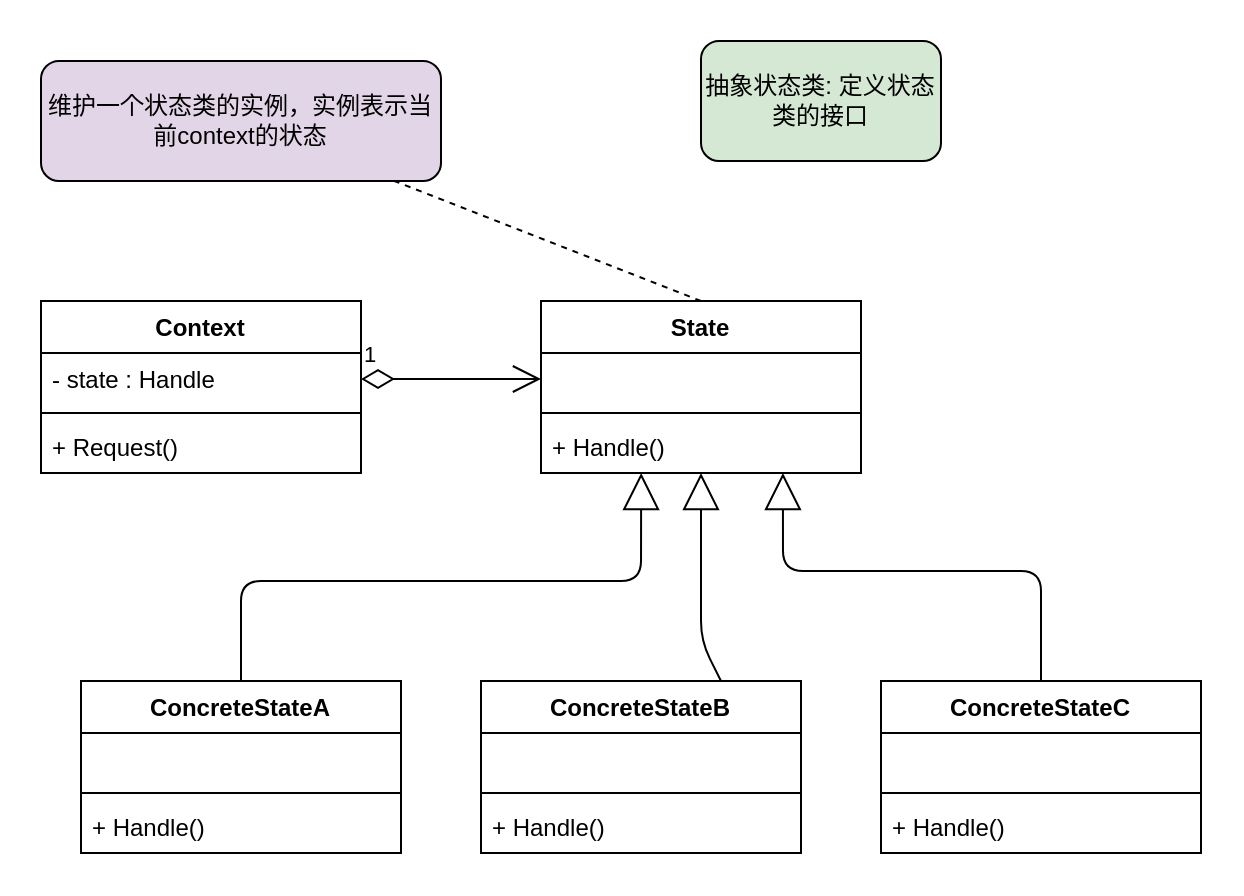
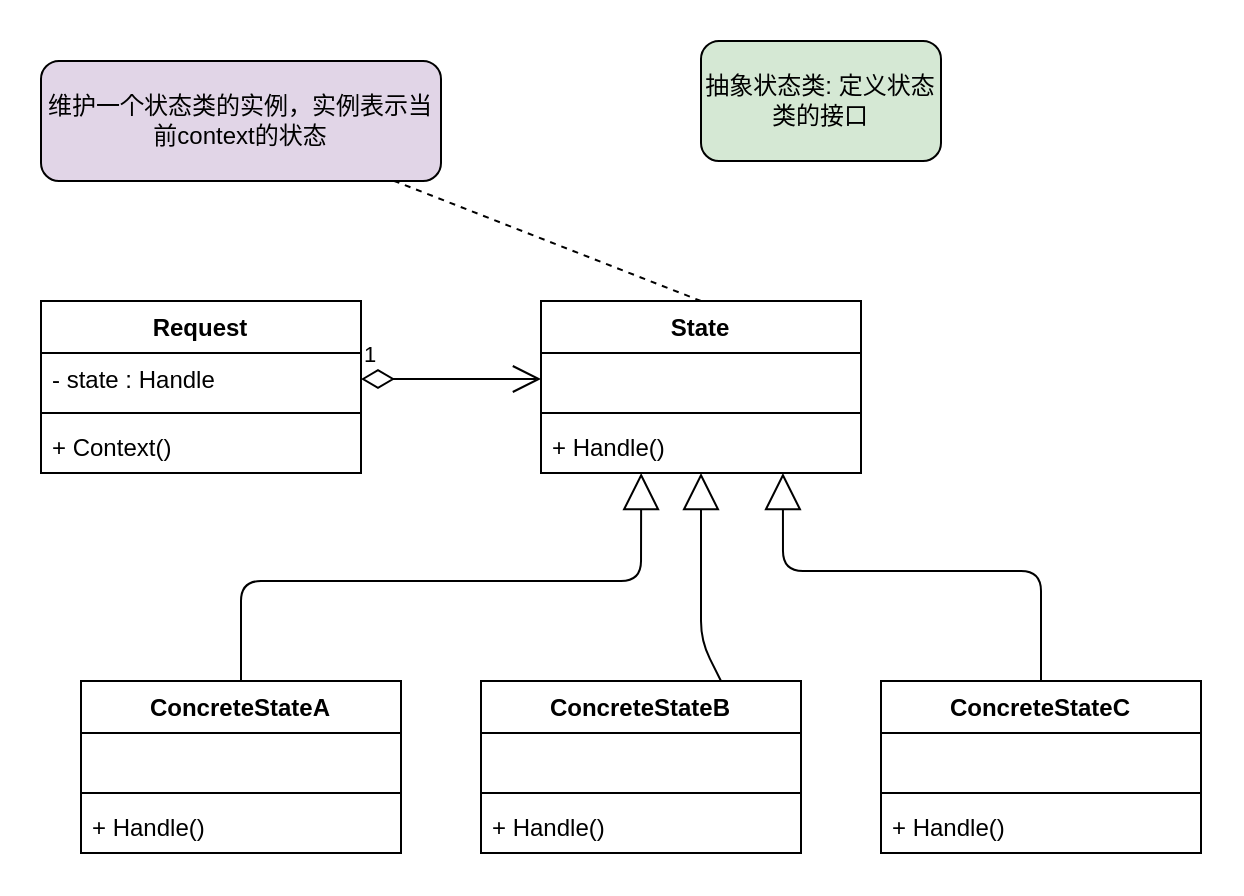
node "Context": label "Context" -> "Request"
node "+ Request()": label "+ Request()" -> "+ Context()"
